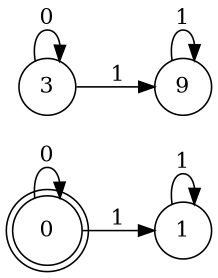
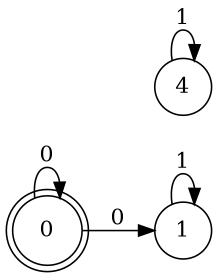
node "3": removed
node "9": label "9" -> "4"
edge "0" -> "1": label "1" -> "0"
